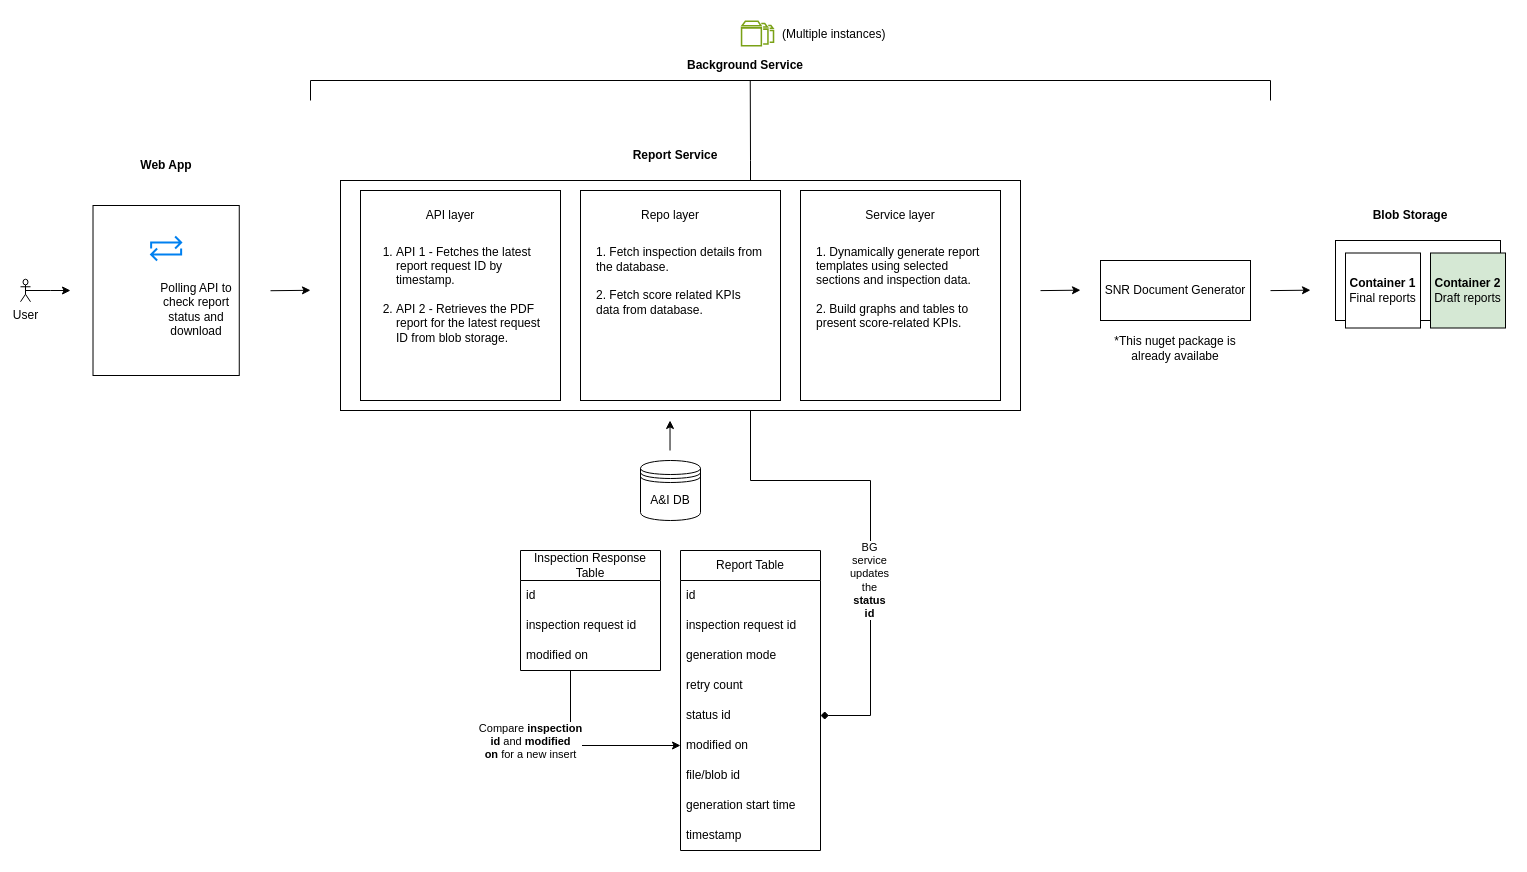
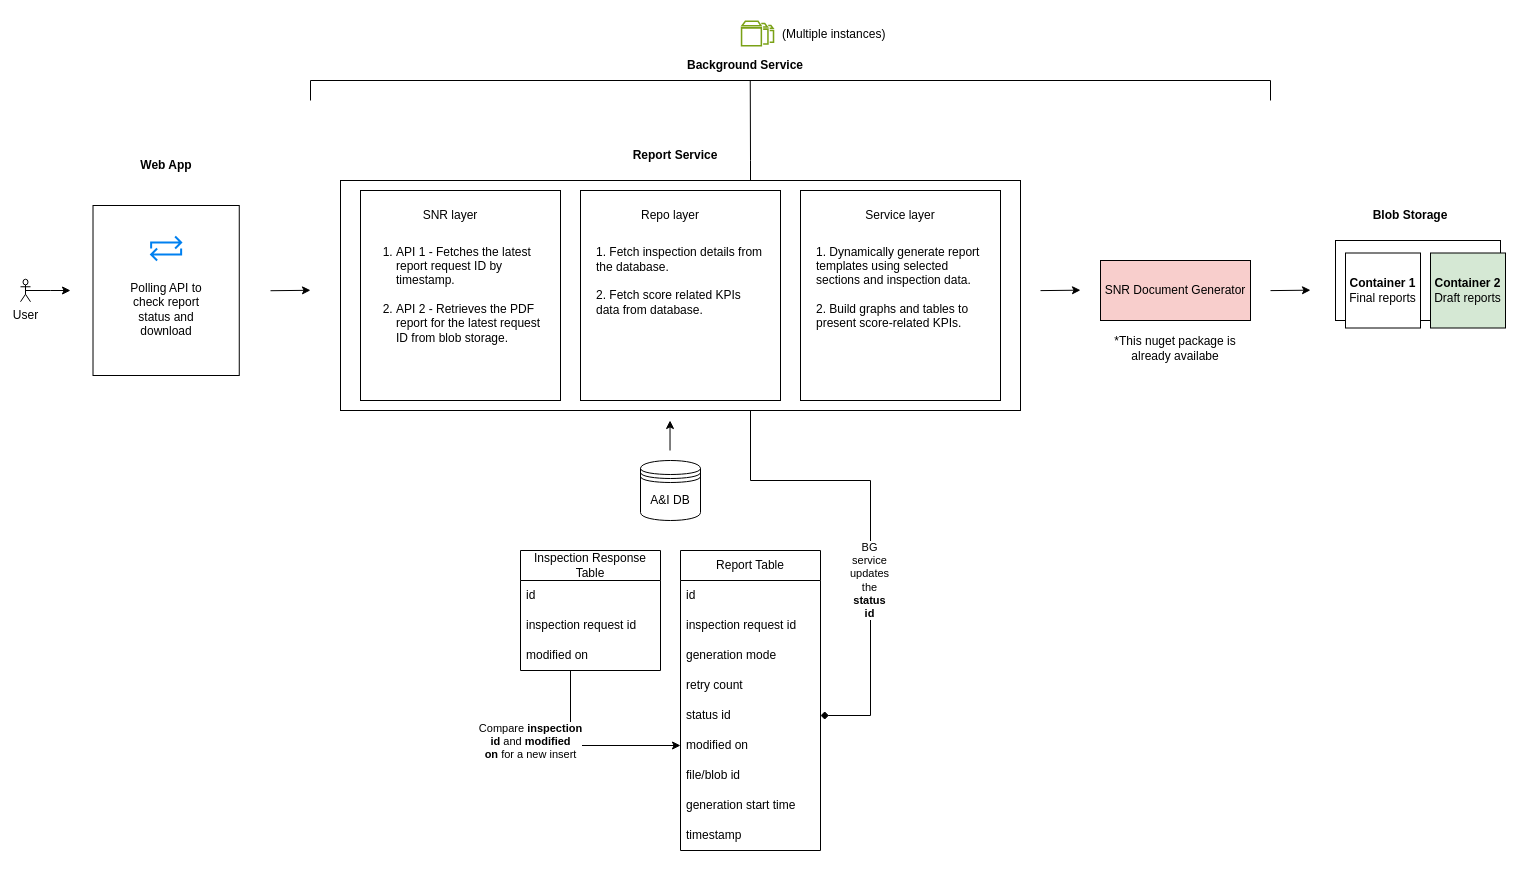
node "API layer": label "API layer" -> "SNR layer"
node "SNR Document Generator": fillcolor #ffffff -> #f8cecc
node "Polling API to check report status and download": moved (196, 309) -> (166, 309)
